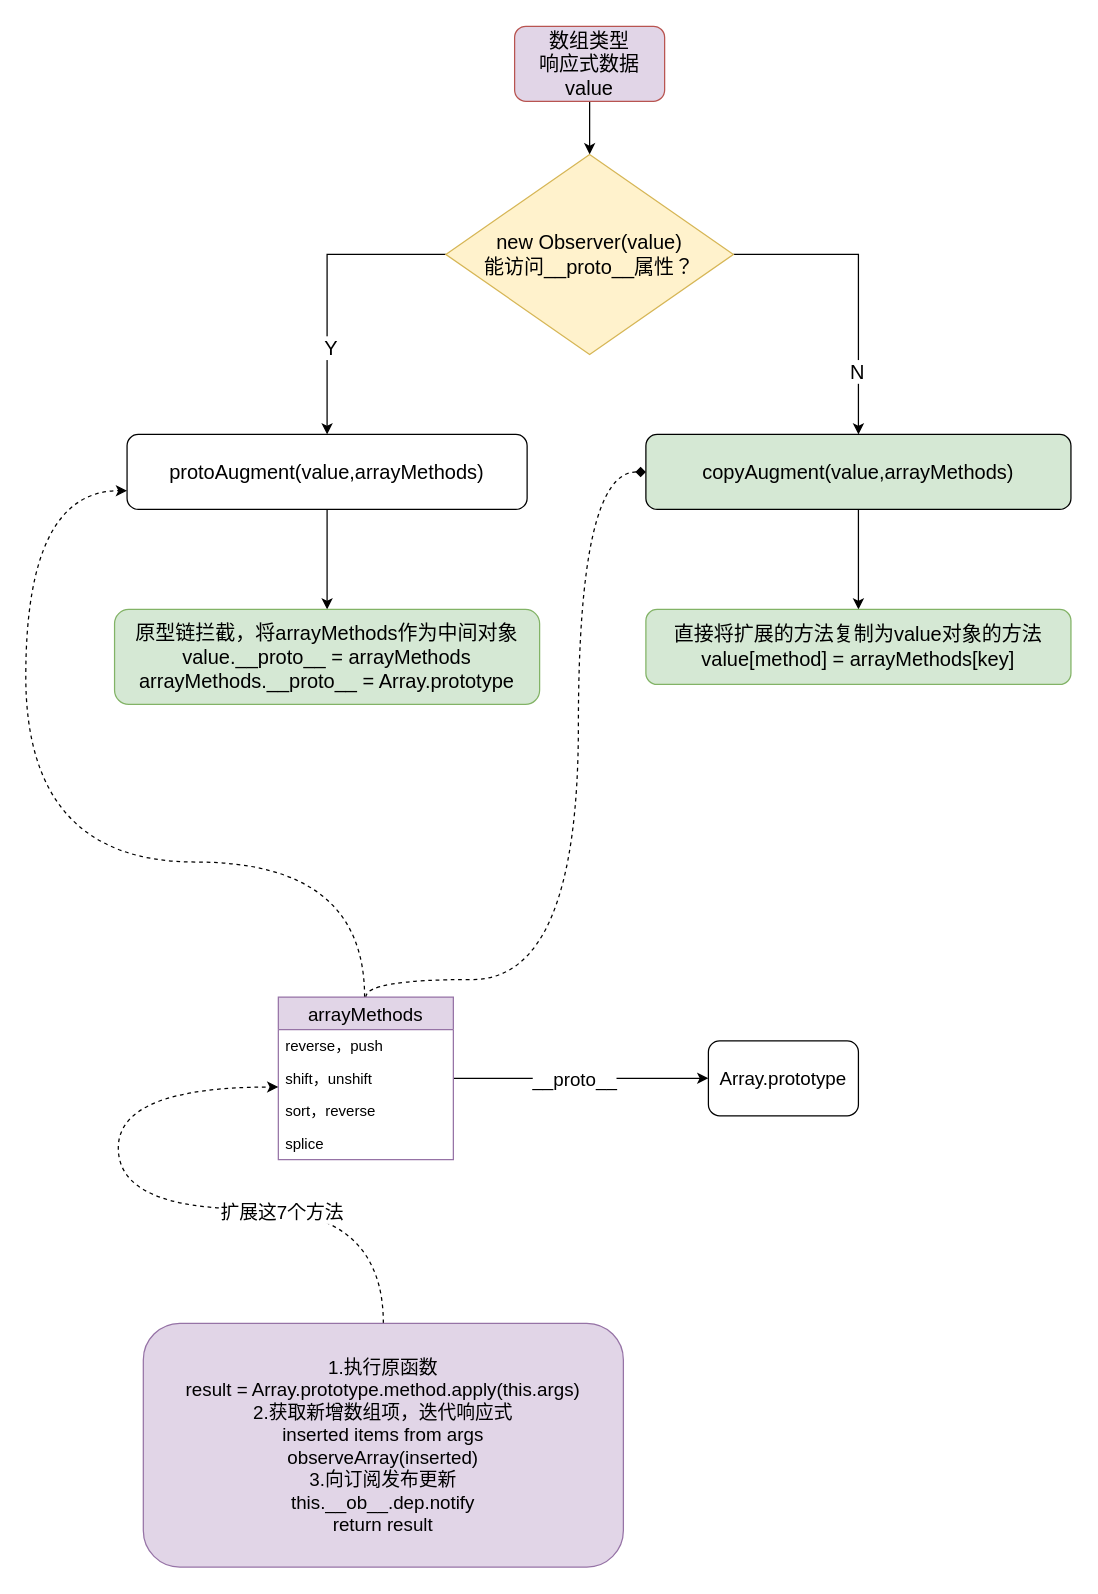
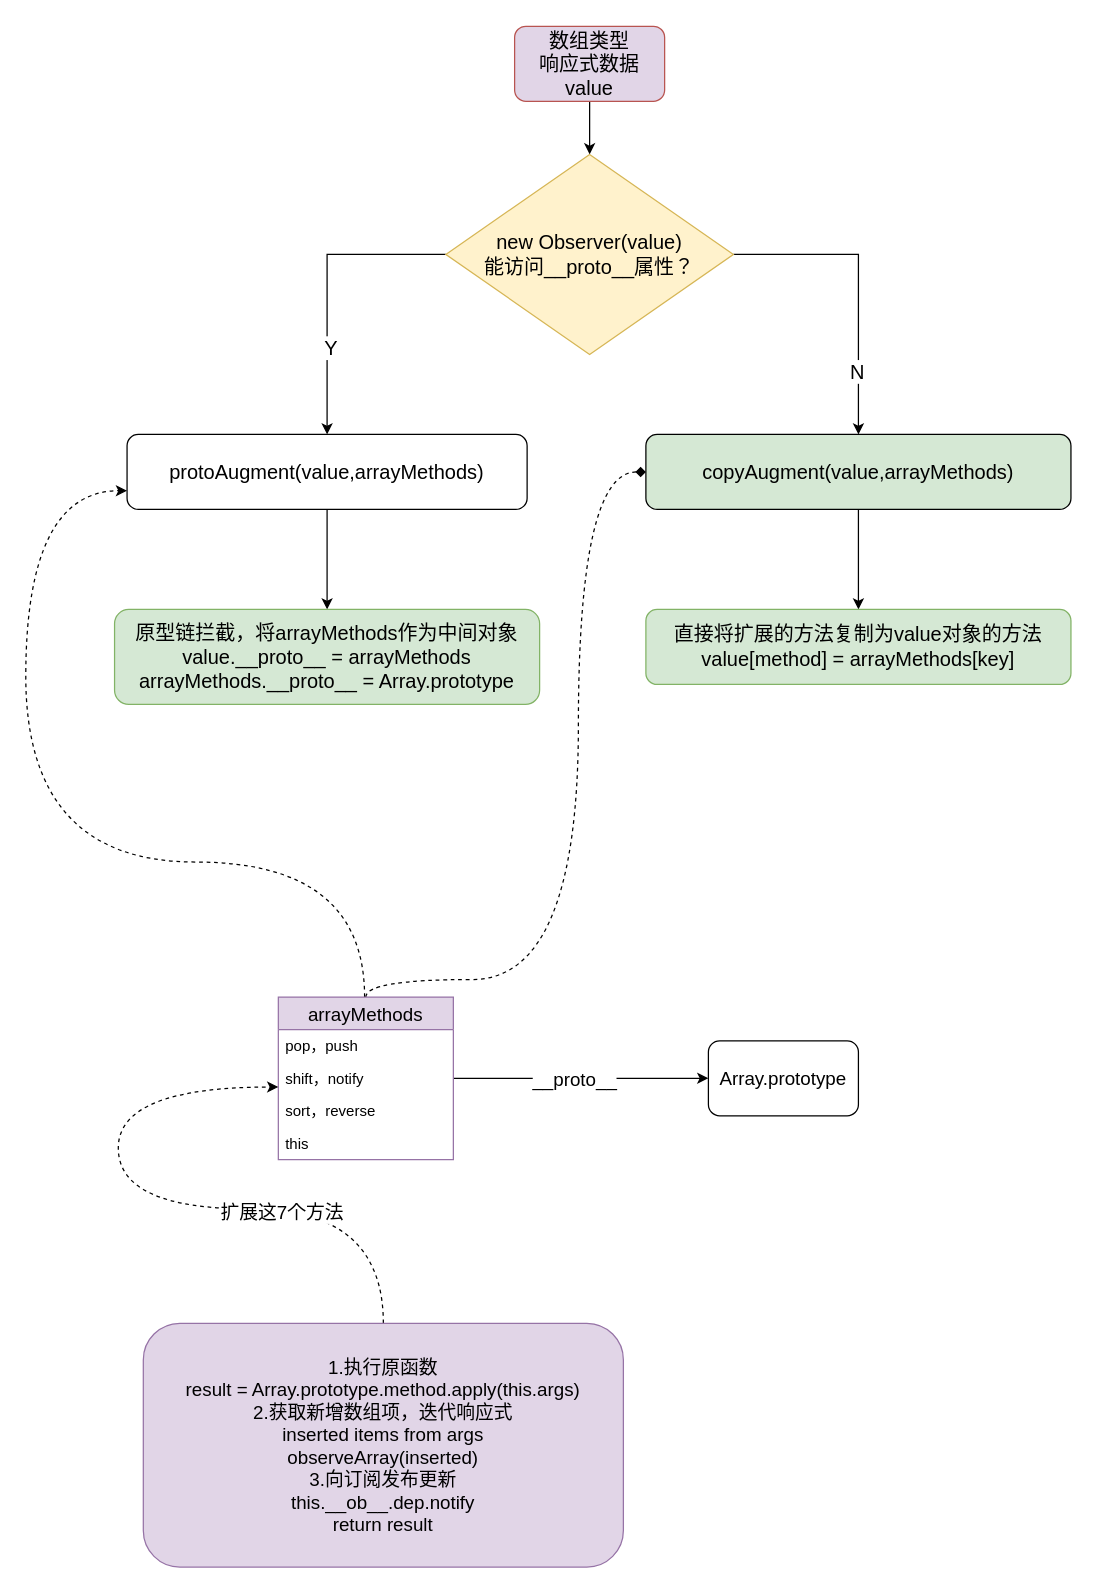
node "reverse，push": label "reverse，push" -> "pop，push"
node "shift，unshift": label "shift，unshift" -> "shift，notify"
node "splice": label "splice" -> "this"
